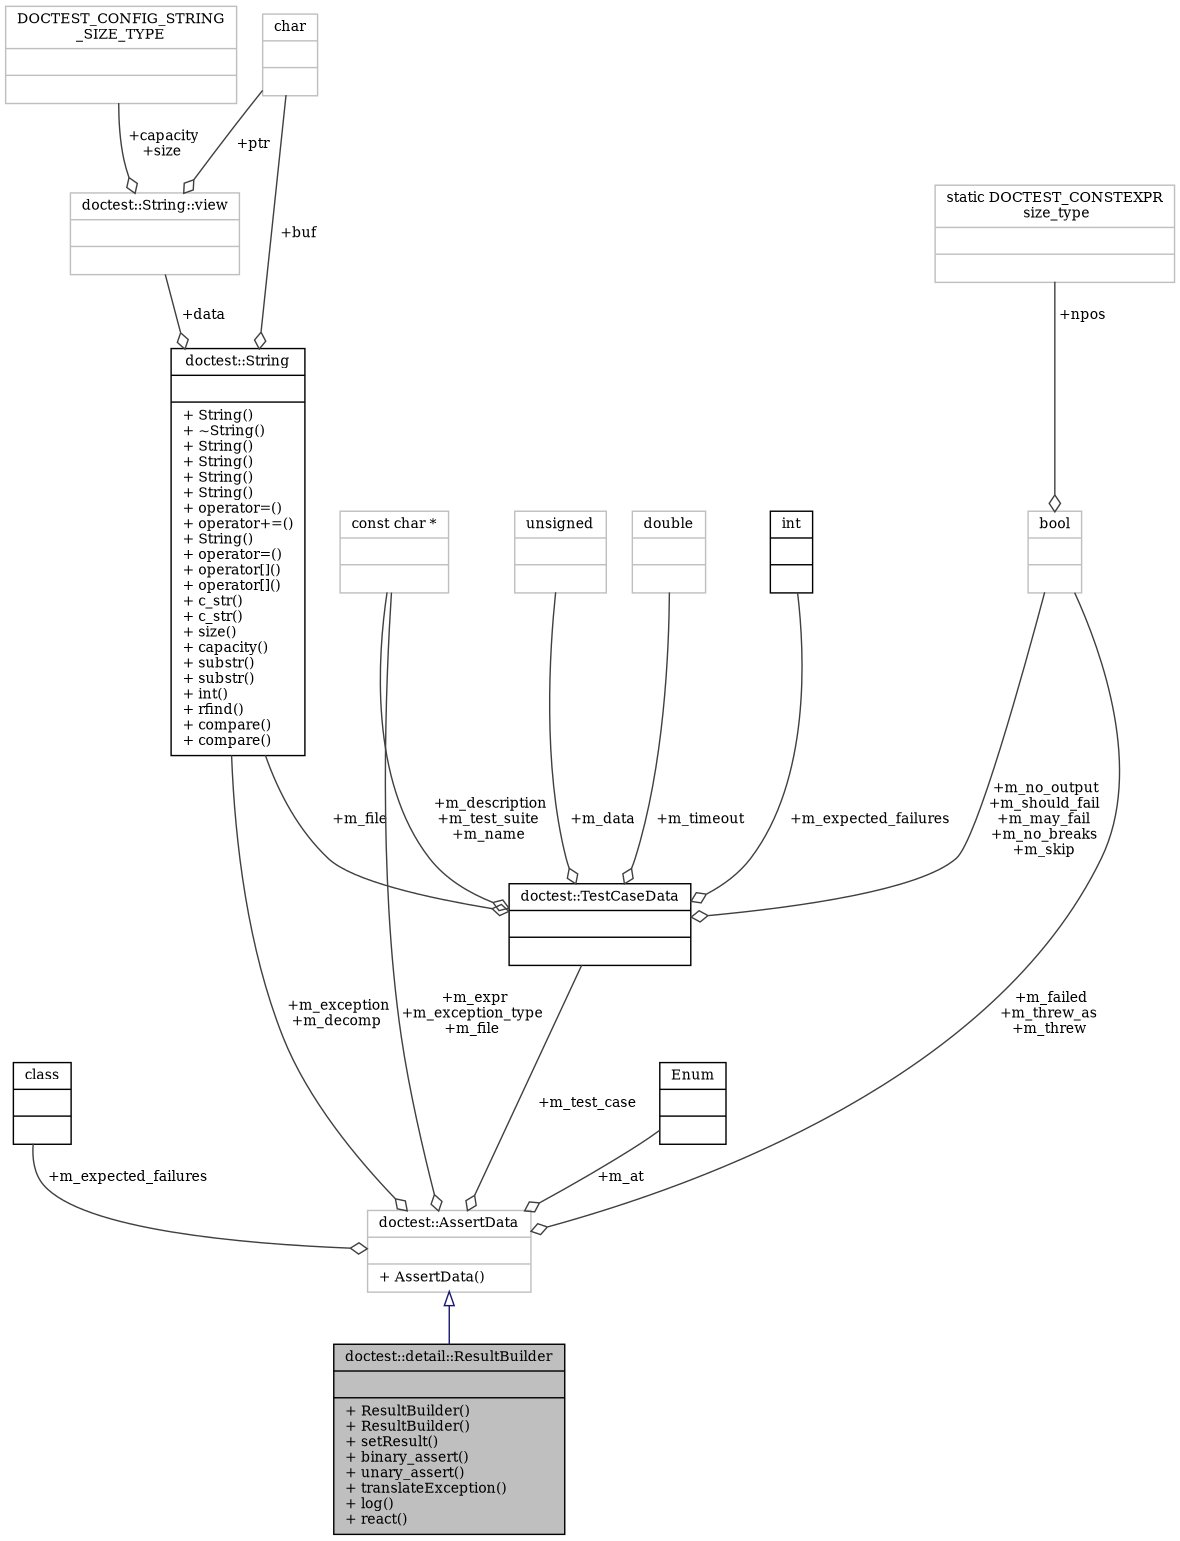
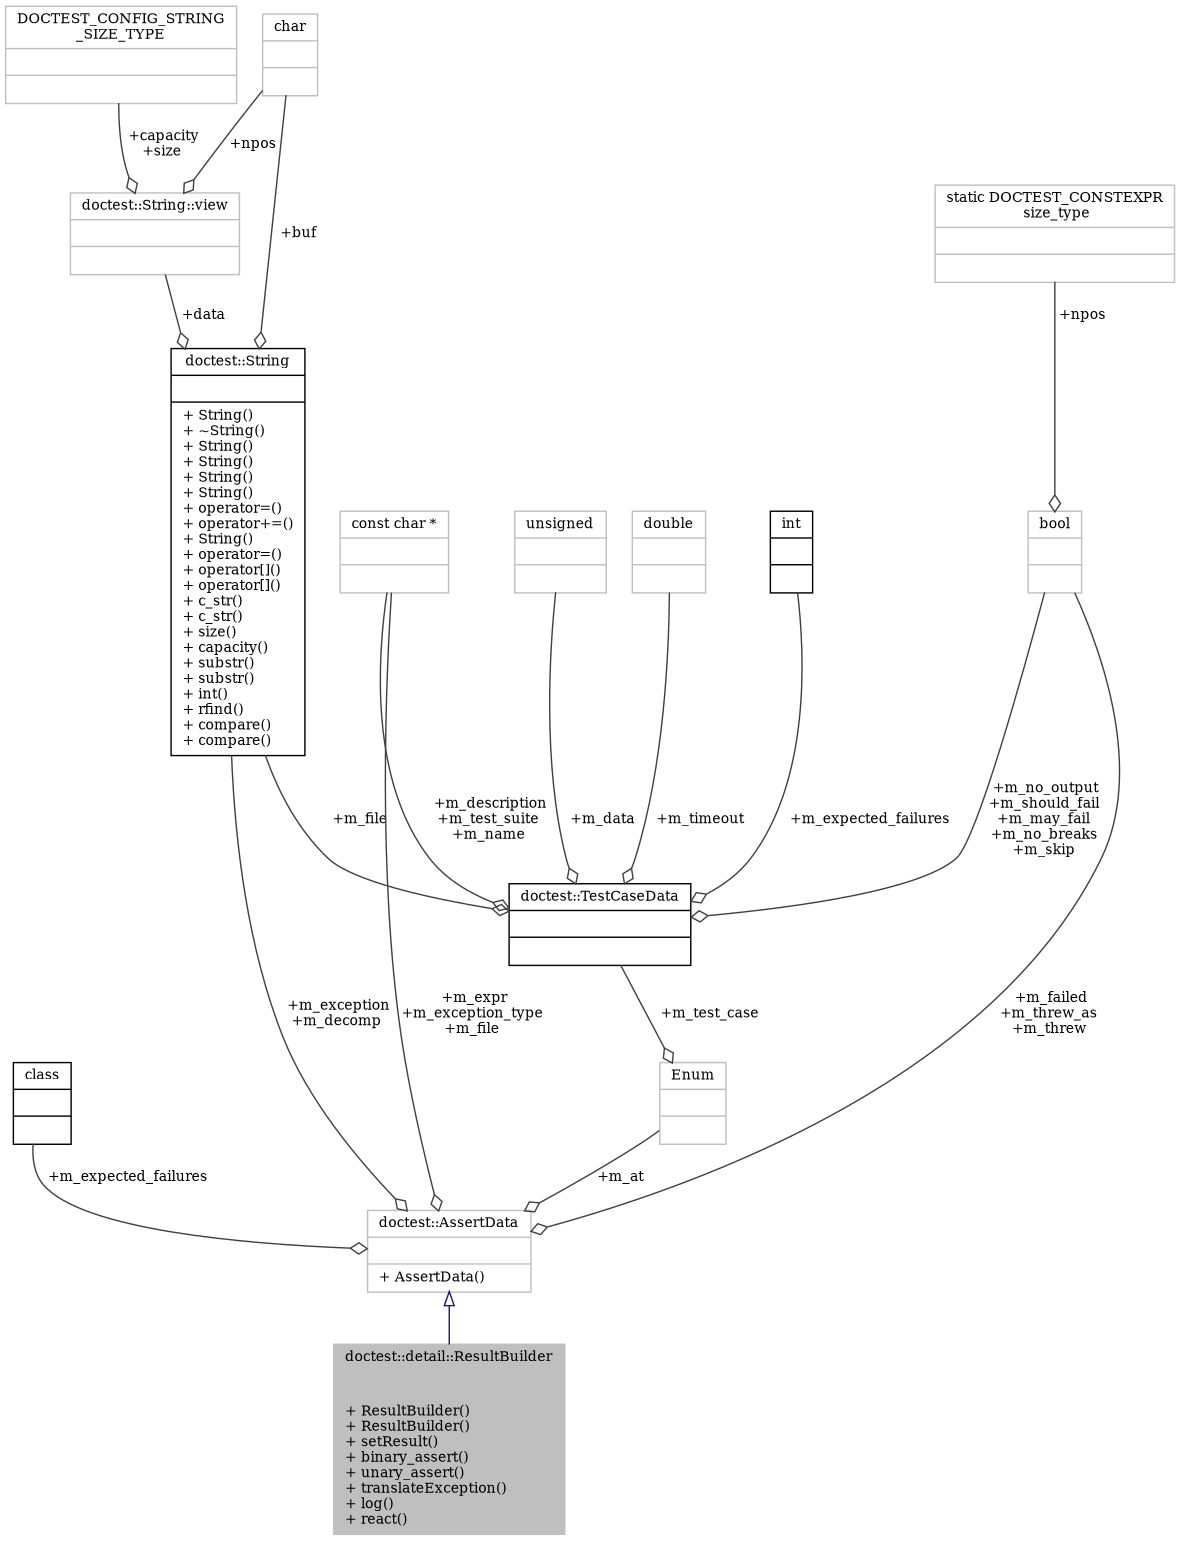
edge "char" -> "doctest::String::view": label " +ptr" -> " +npos"
edge "doctest::TestCaseData" -> "doctest::AssertData": now "doctest::TestCaseData" -> "Enum"
node "Enum": color black -> grey75
node "doctest::detail::ResultBuilder": color black -> grey75
